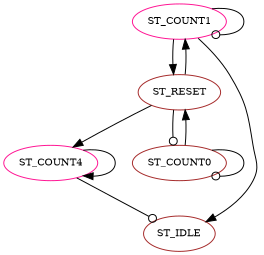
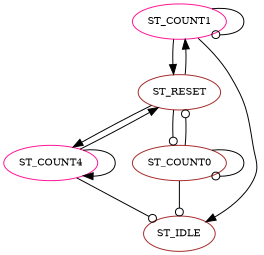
edge "ST_COUNT4" -> "ST_RESET": added
edge "ST_COUNT0" -> "ST_RESET": arrowhead normal -> odot
edge "ST_COUNT0" -> "ST_IDLE": added
